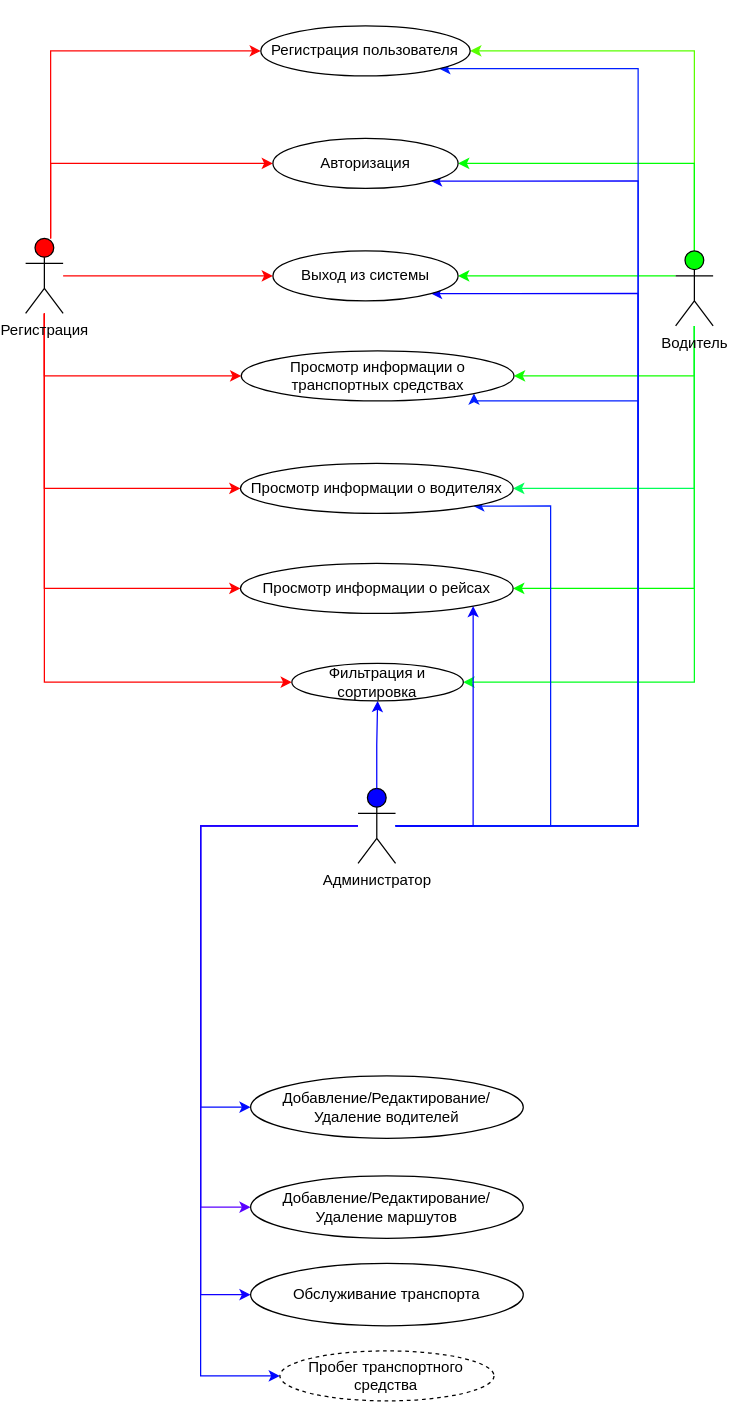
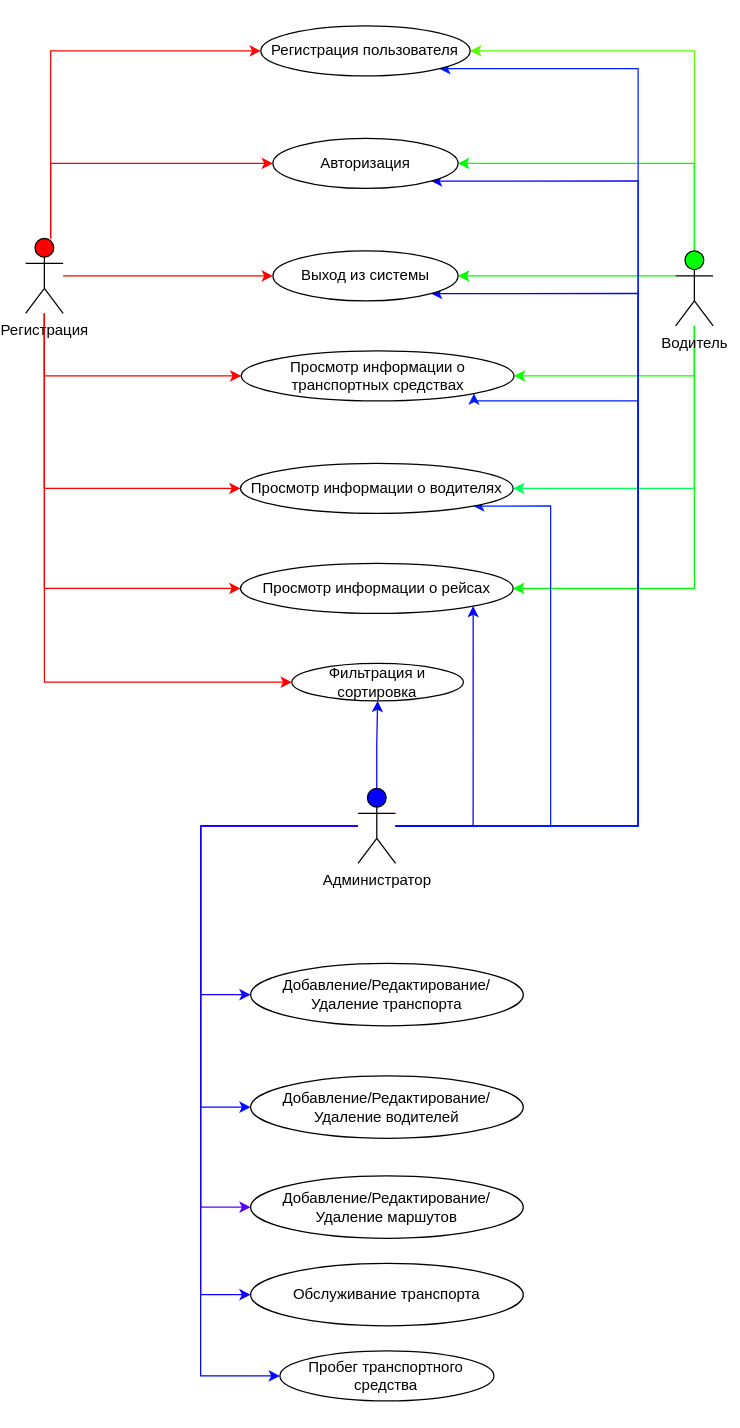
edge "Водитель" -> "Фильтрация и сортировка": removed
edge "Администратор" -> "Добавление/Редактирование/Удаление транспорта": added
node "Добавление/Редактирование/Удаление транспорта": added
node "Пробег транспортного средства": style dashed -> solid
